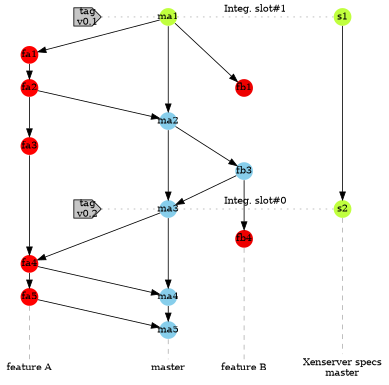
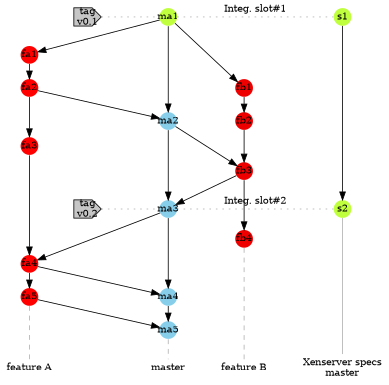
node "fb2": added
node "fb3": fillcolor skyblue -> red2
edge "ma3" -- "s2": label "Integ. slot#0" -> "Integ. slot#2"
edge "s2" -- "Xenserver specs master": style dashed -> filled
